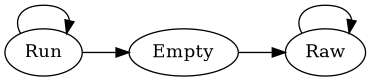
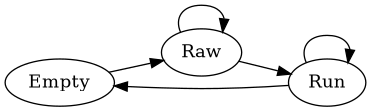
edge "Raw" -> "Run": added
